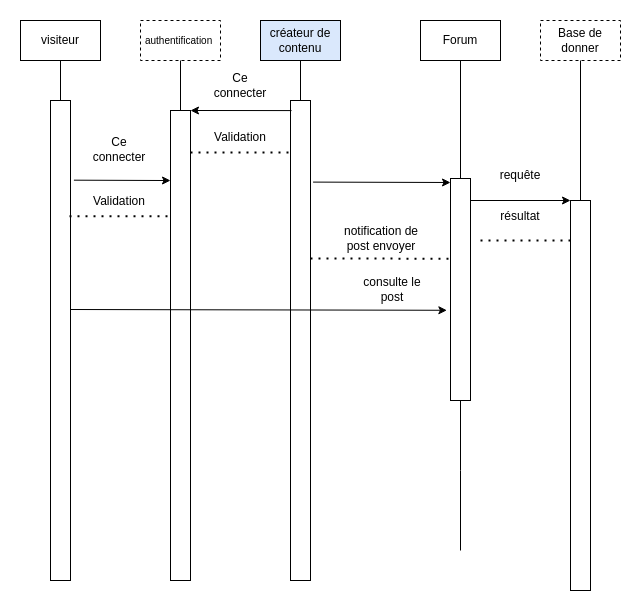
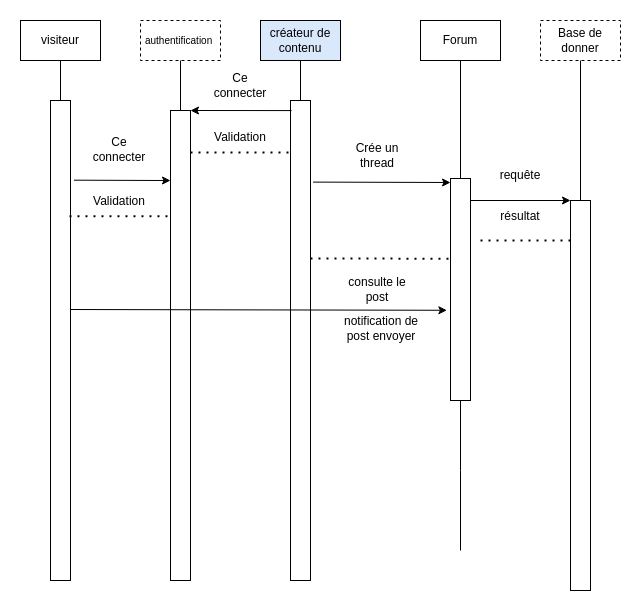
node "Crée un thread": added
node "notification de post envoyer": moved (382, 239) -> (382, 329)
node "consulte le post": moved (393, 290) -> (378, 290)
